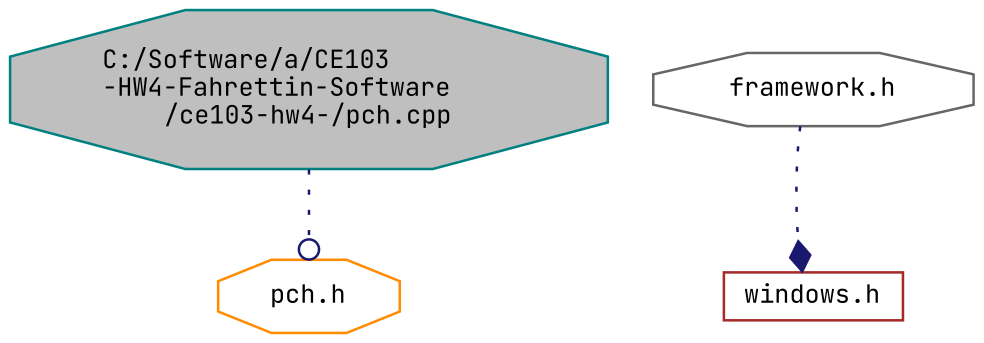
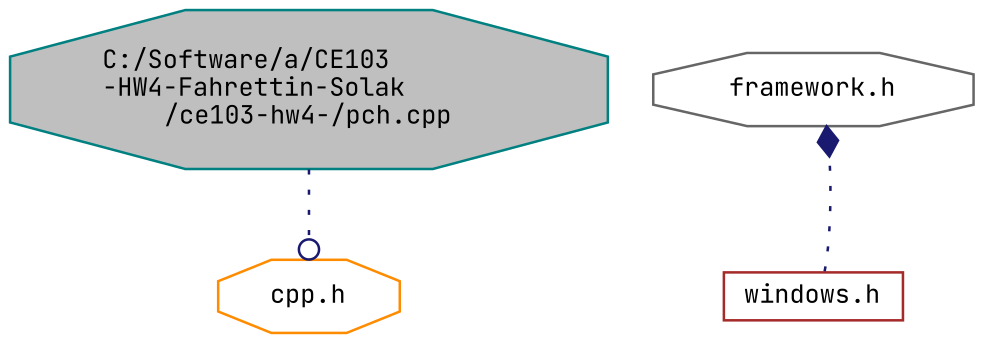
node "C:/Software/a/CE103 -HW4-Fahrettin-Software /ce103-hw4-/pch.cpp": label "C:/Software/a/CE103 -HW4-Fahrettin-Software /ce103-hw4-/pch.cpp" -> "C:/Software/a/CE103 -HW4-Fahrettin-Solak /ce103-hw4-/pch.cpp"
edge "framework.h" -> "windows.h": reversed
node "pch.h": label "pch.h" -> "cpp.h"
